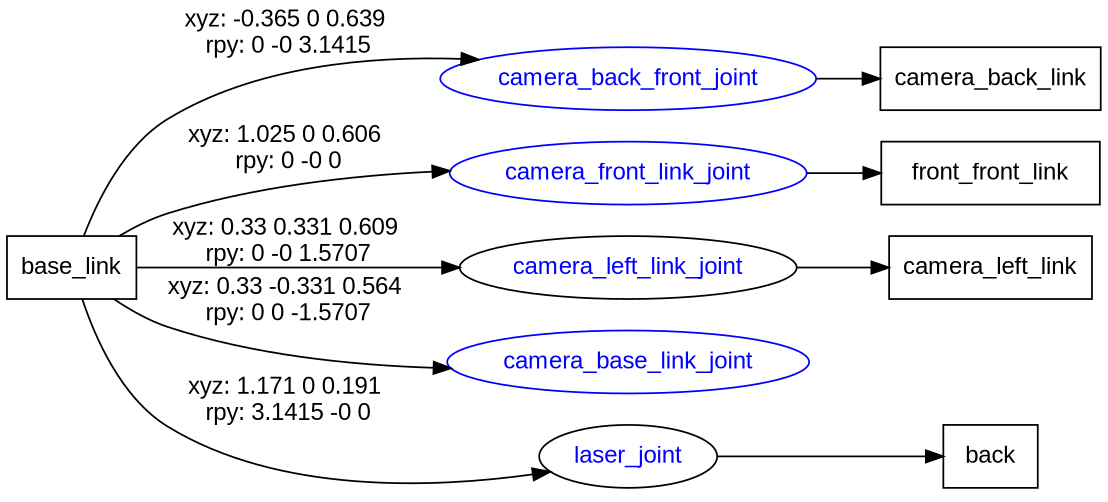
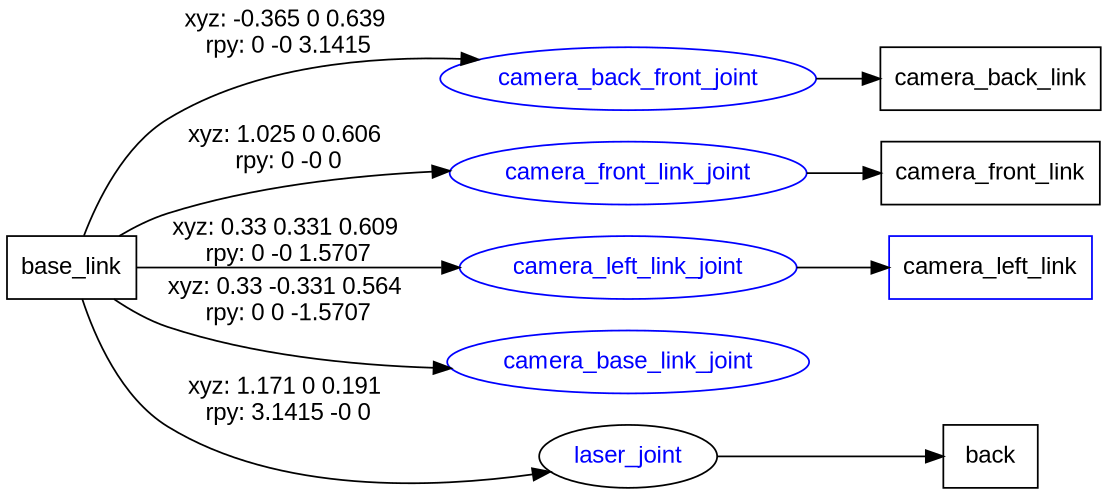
node "front_front_link": label "front_front_link" -> "camera_front_link"
node "camera_left_link_joint": color black -> blue
node "camera_left_link": color black -> blue
